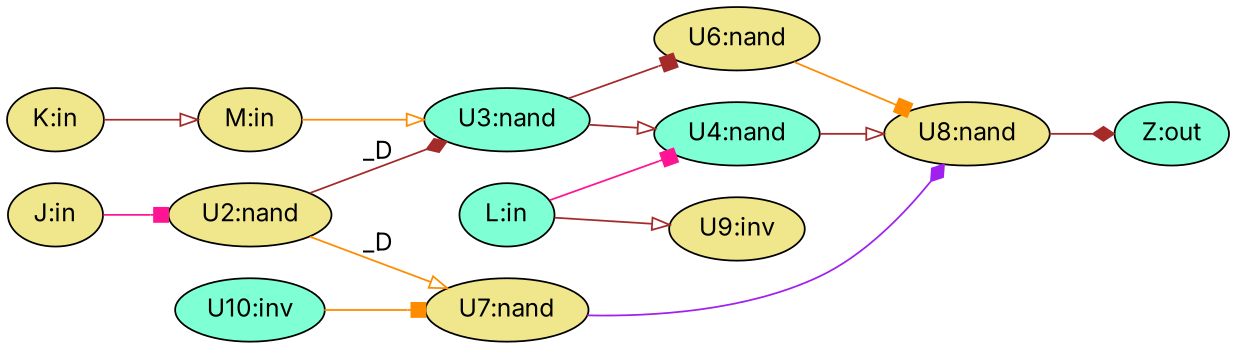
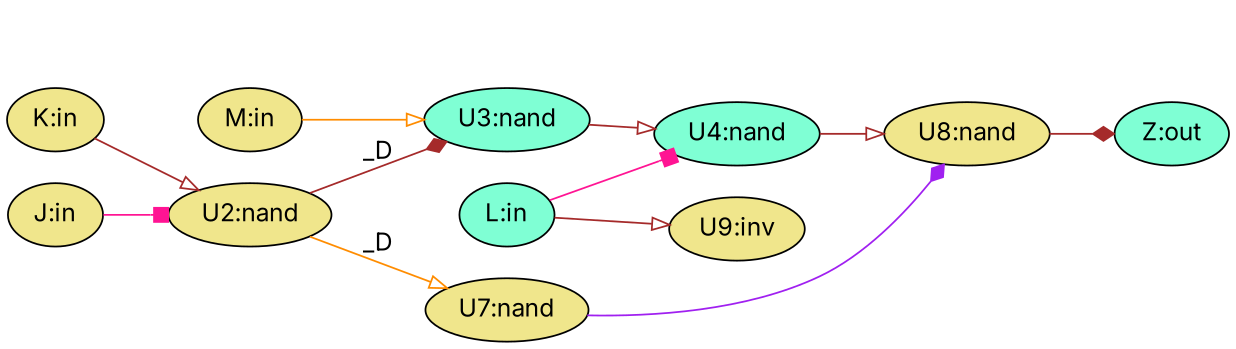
node "U6:nand": removed
edge "K:in" -> "M:in": now "K:in" -> "U2:nand"
node "U10:inv": removed
